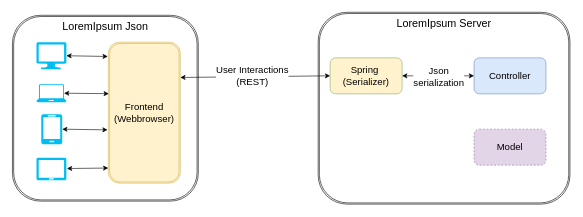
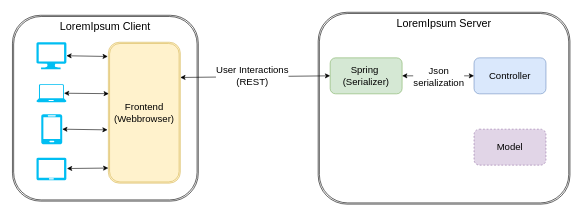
node "LoremIpsum Json": label "LoremIpsum Json" -> "LoremIpsum Client"
node "Spring (Serializer)": fillcolor #fff2cc -> #d5e8d4
